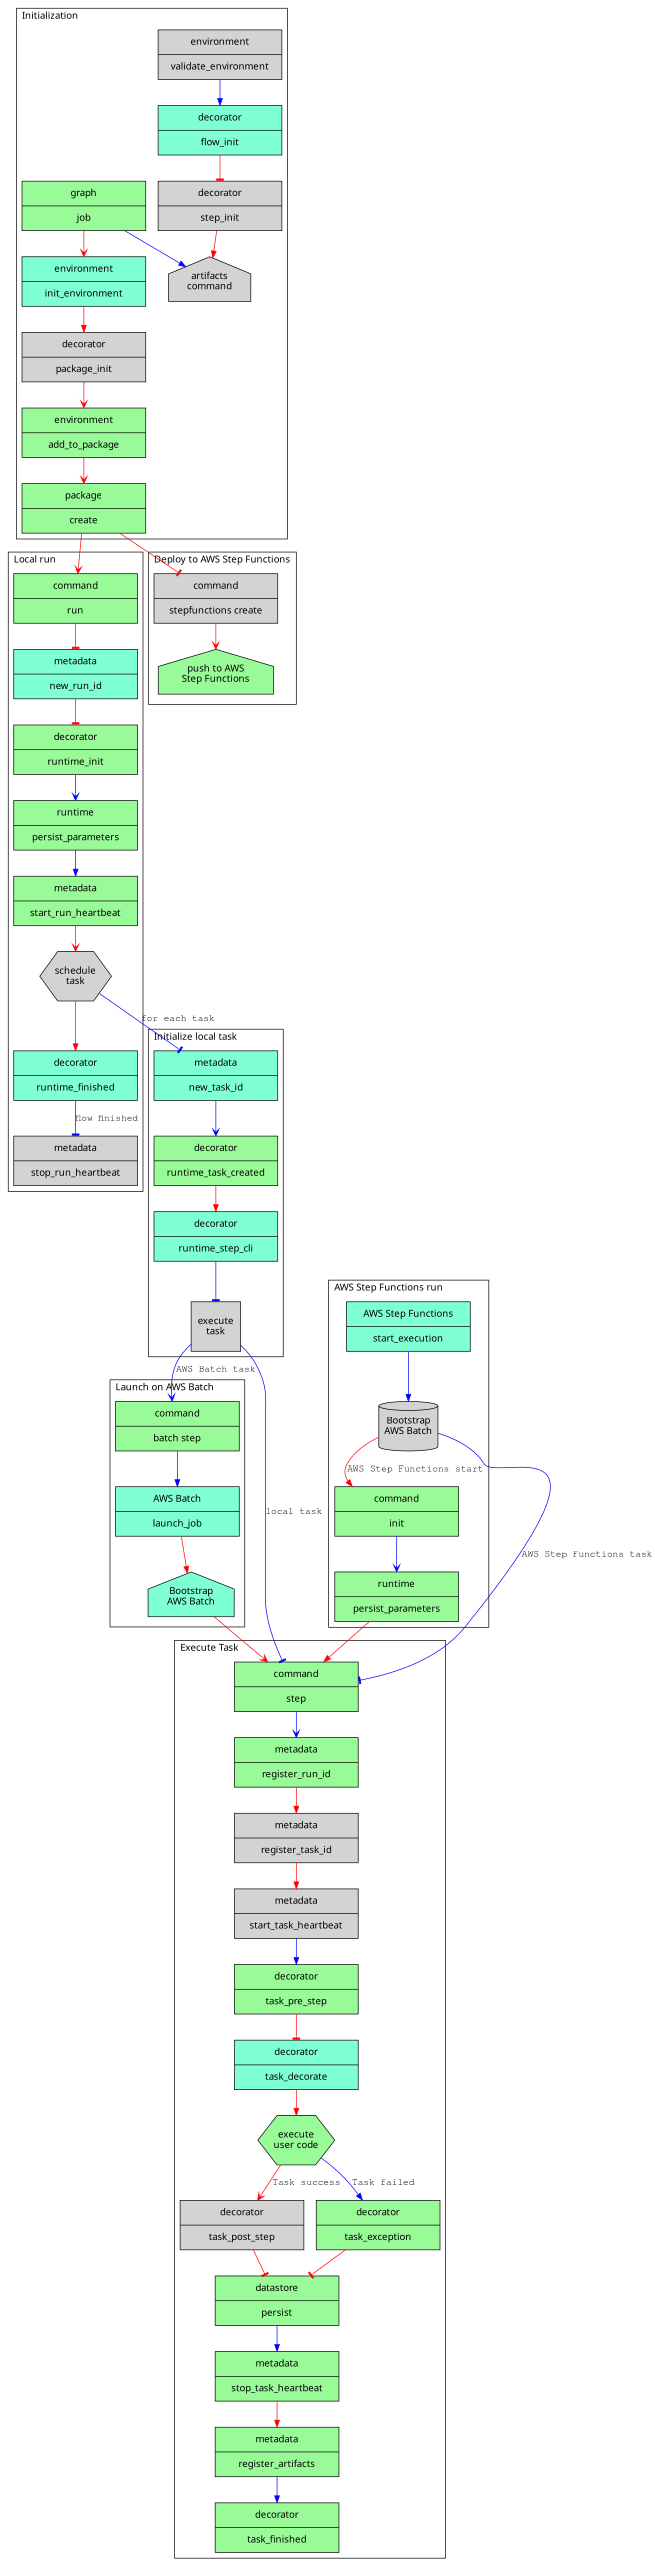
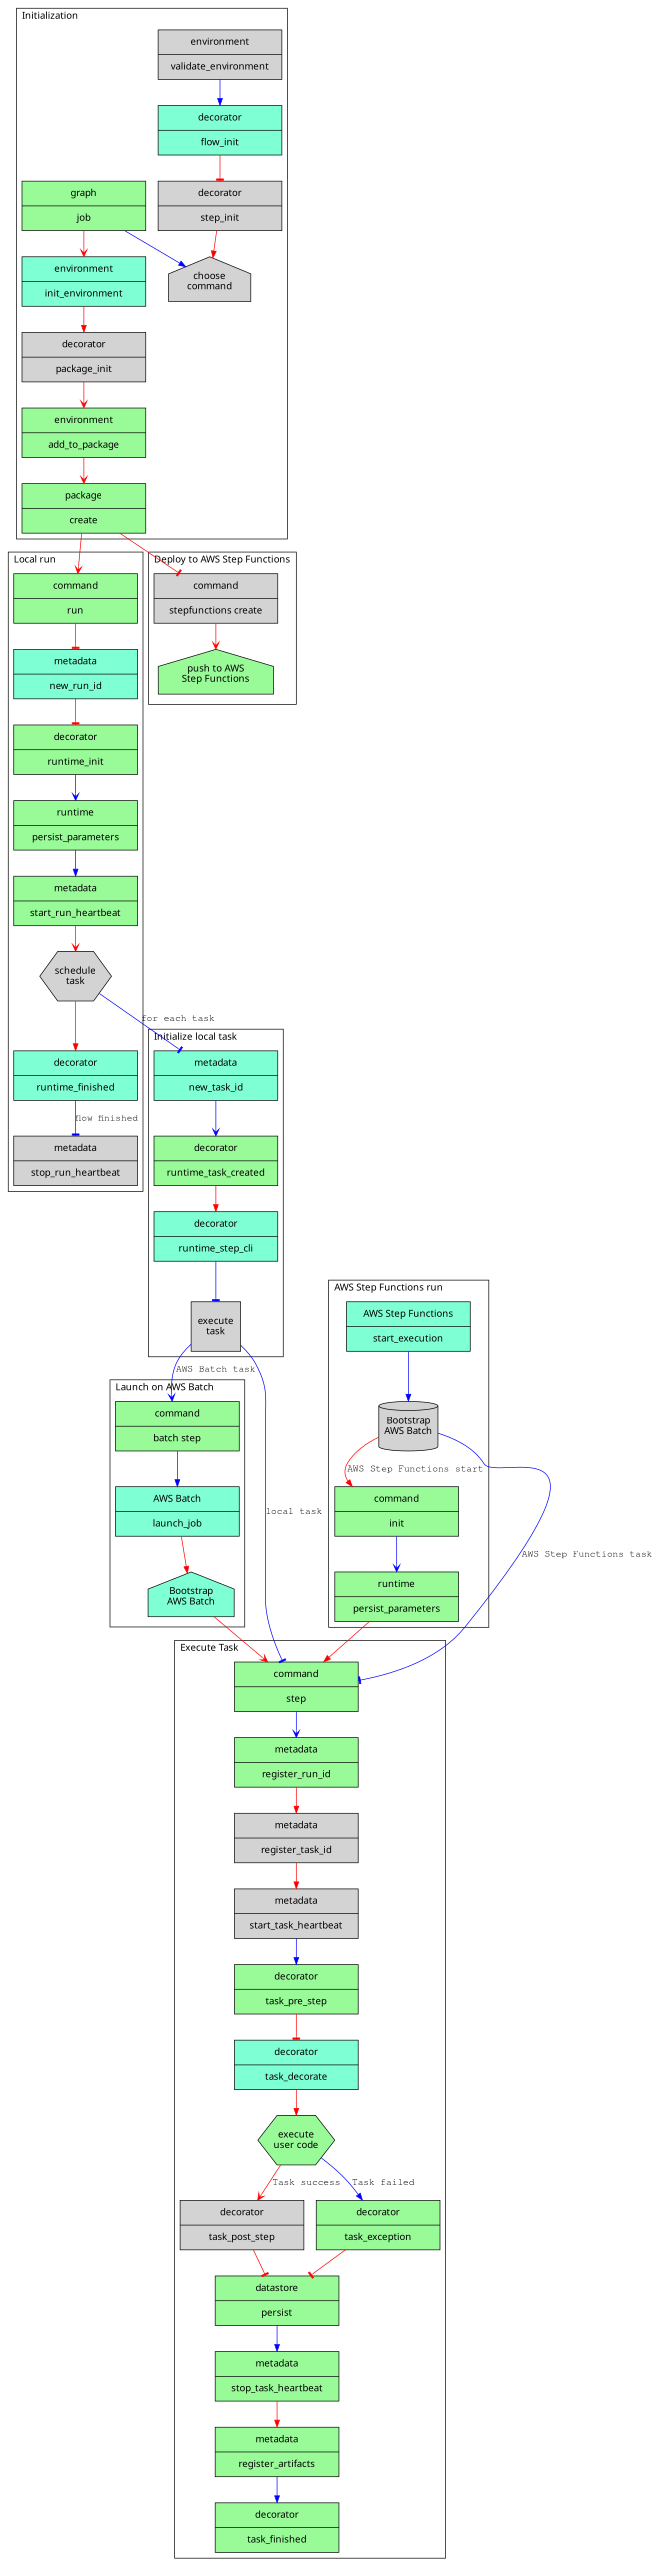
node "artifacts command": label "artifacts command" -> "choose command"
